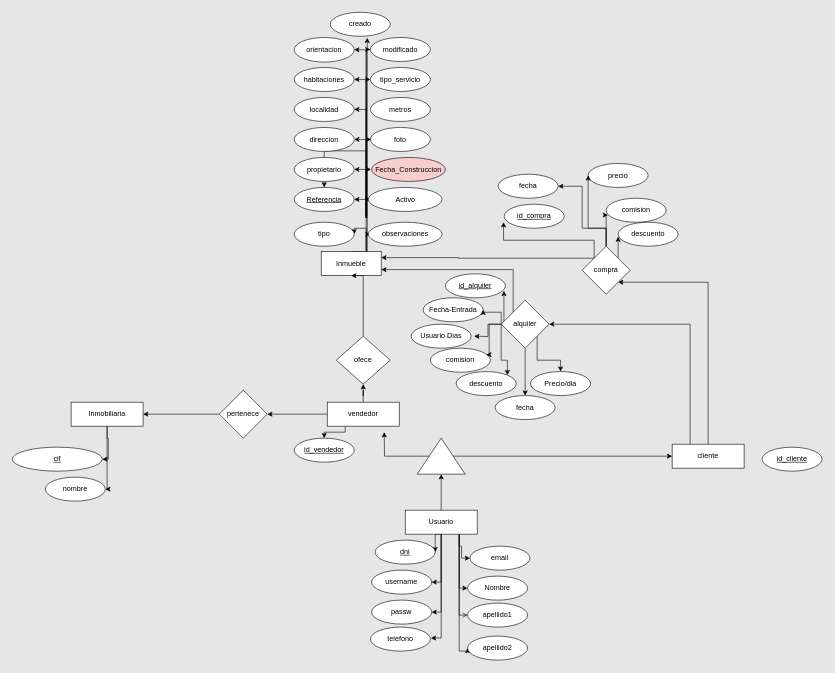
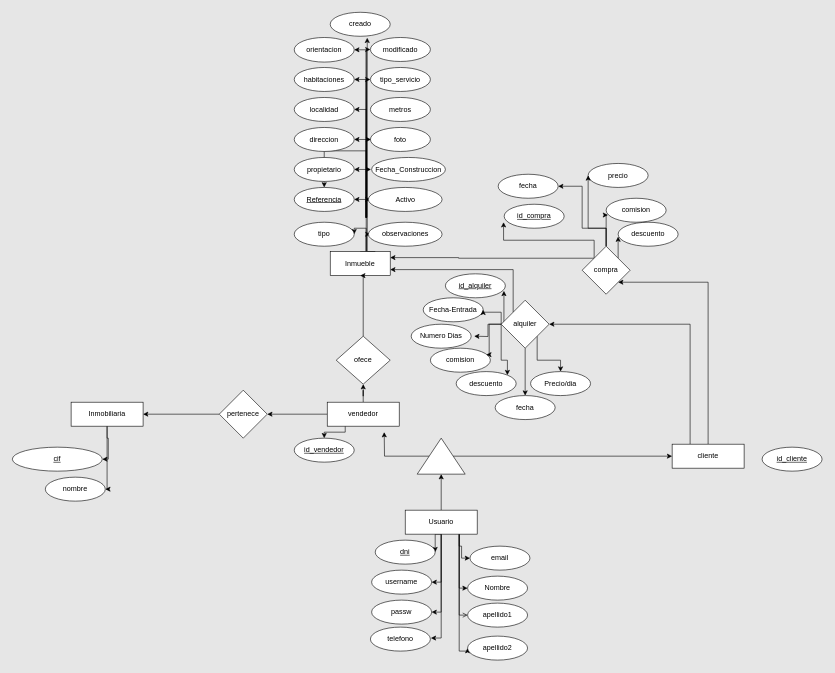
node "Fecha_Construccion": fillcolor #f8cecc -> #ffffff
node "Inmueble": moved (351, 264) -> (360, 264)
node "Usuario Dias": label "Usuario Dias" -> "Numero Dias"
